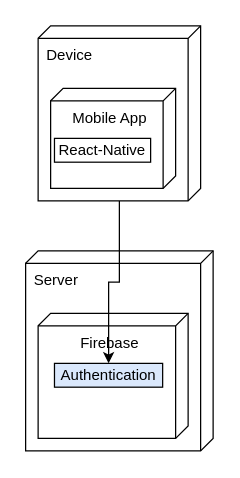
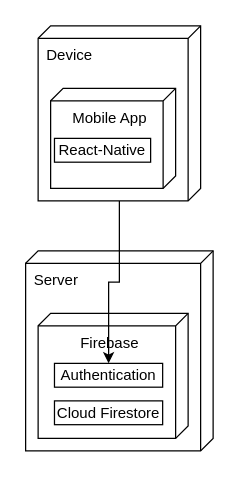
node "Authentication": fillcolor #dae8fc -> #ffffff
node "Cloud Firestore": added
